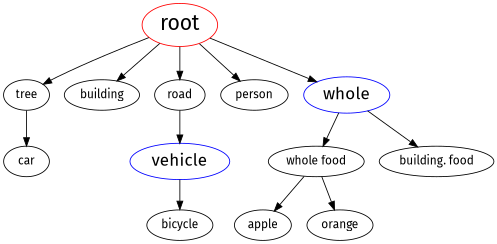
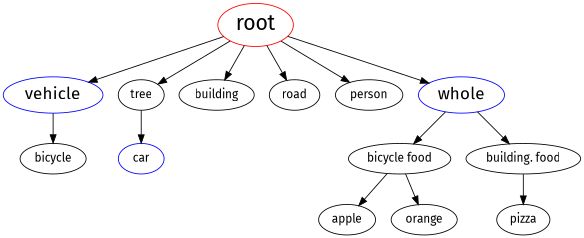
edge "road" -> "vehicle": now "root" -> "vehicle"
node "car": color black -> blue
node "whole food": label "whole food" -> "bicycle food"
node "pizza": added
